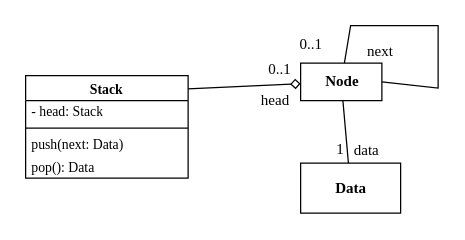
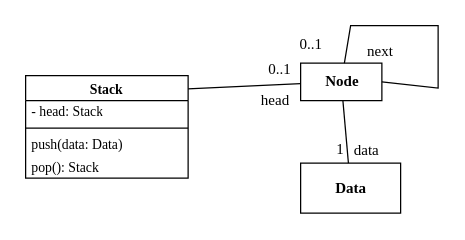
edge "Stack" -> "Node": arrowhead diamond -> none
node "push(next: Data)": label "push(next: Data)" -> "push(data: Data)"
node "pop(): Data": label "pop(): Data" -> "pop(): Stack"
